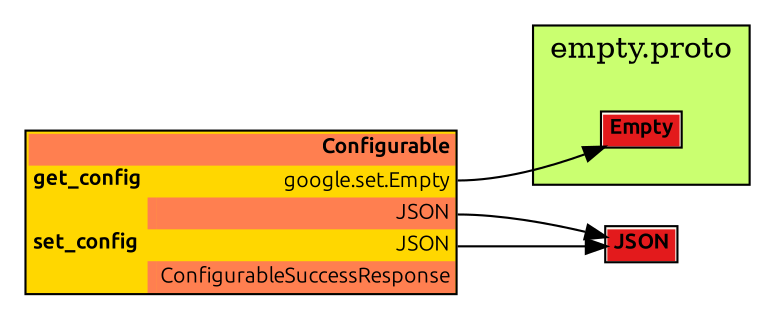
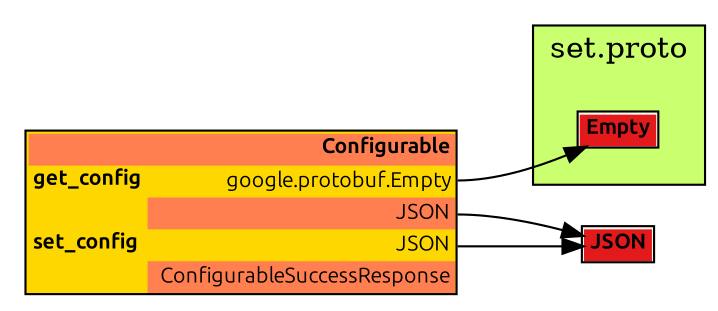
cluster "empty.proto": label "empty.proto" -> "set.proto"
node "Configurable": text "google.set.Empty" -> "google.protobuf.Empty"
